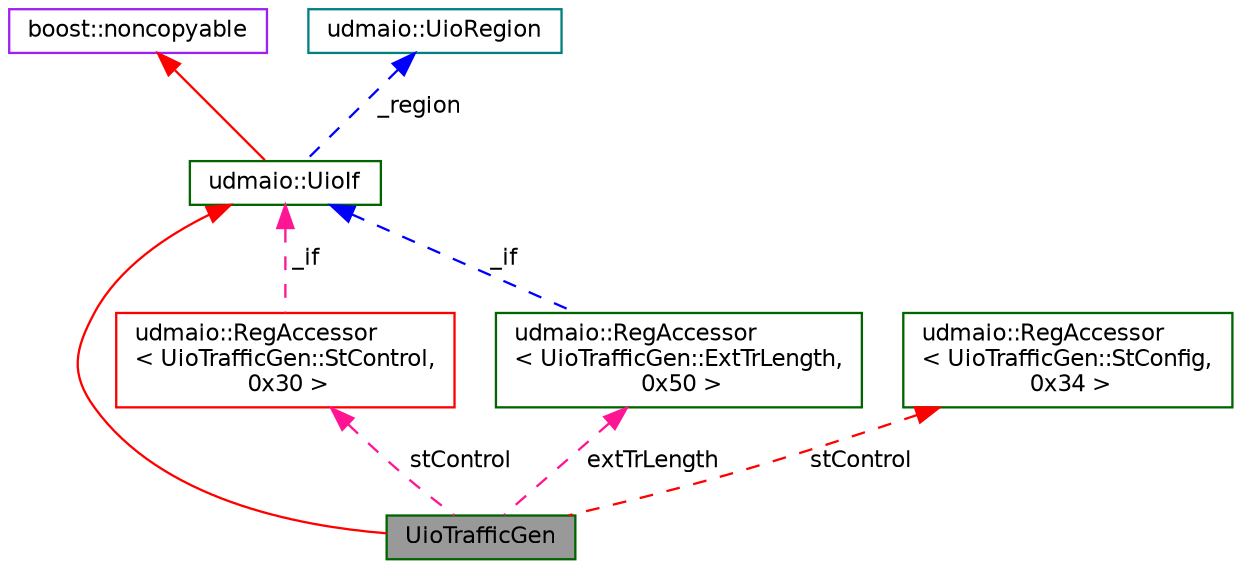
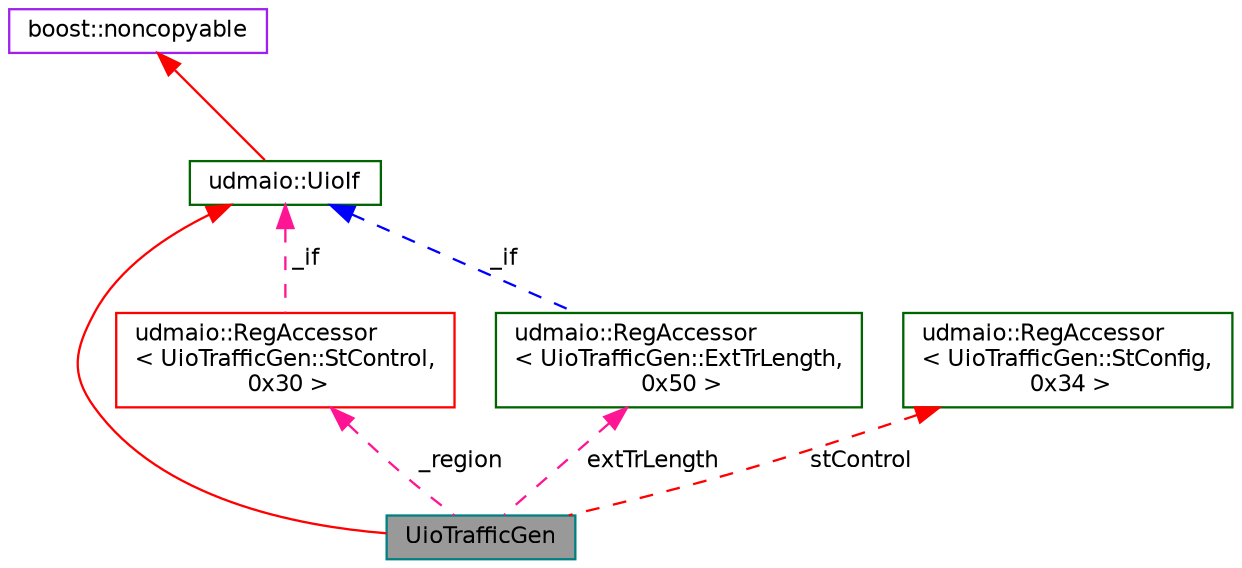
node "udmaio::UioRegion": removed
edge "UioTrafficGen" -> "udmaio::RegAccessor < UioTrafficGen::StControl, 0x30 >": label " stControl" -> " _region"
node "UioTrafficGen": color darkgreen -> teal
